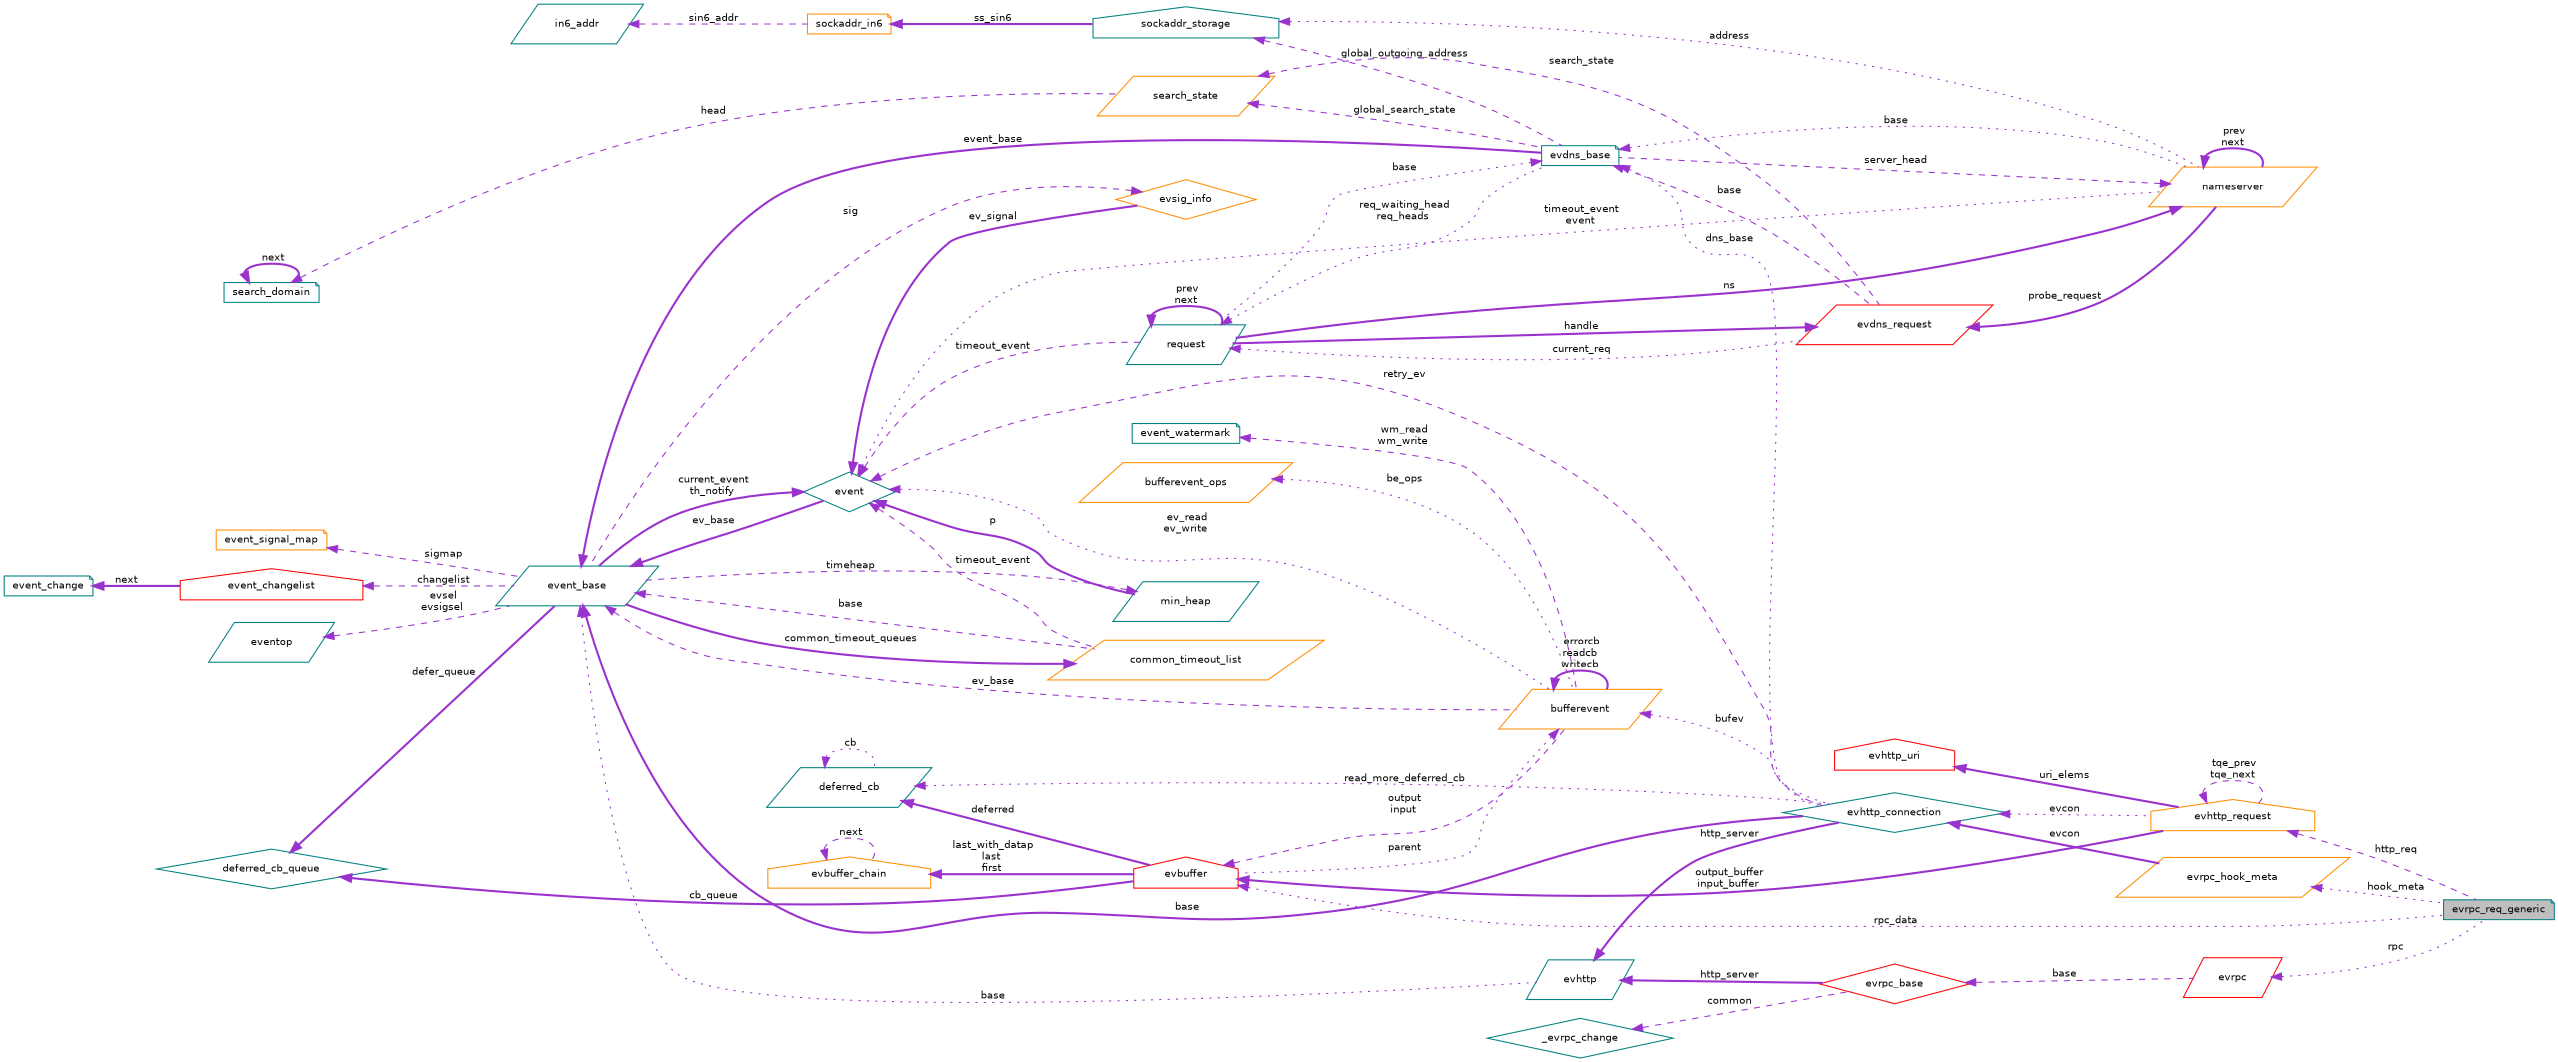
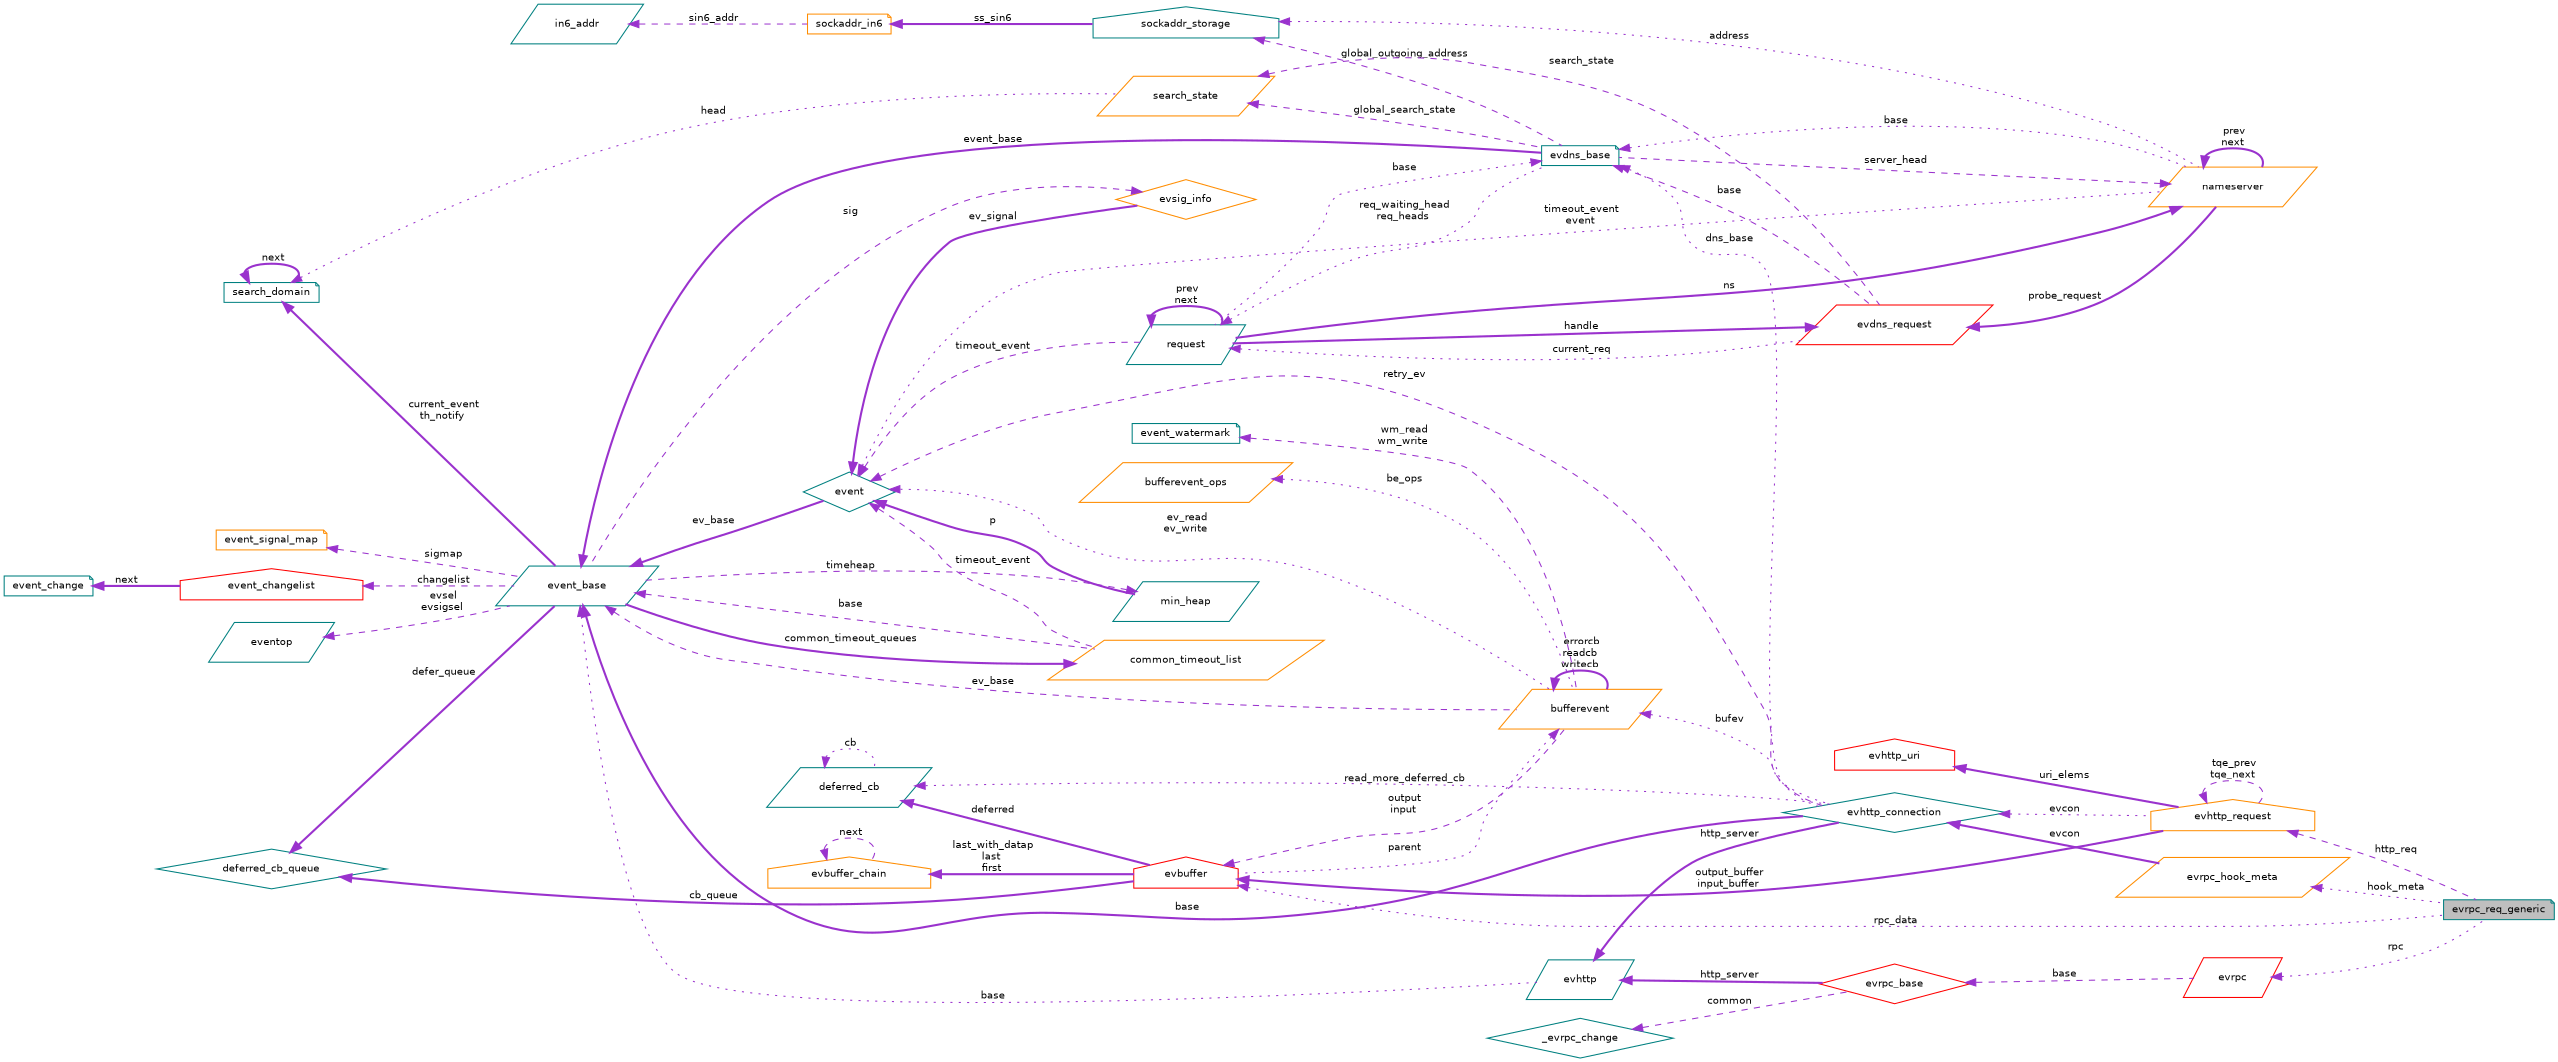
edge "search_state" -> "search_domain": style dashed -> dotted
edge "event_base" -> "event": now "event_base" -> "search_domain"
